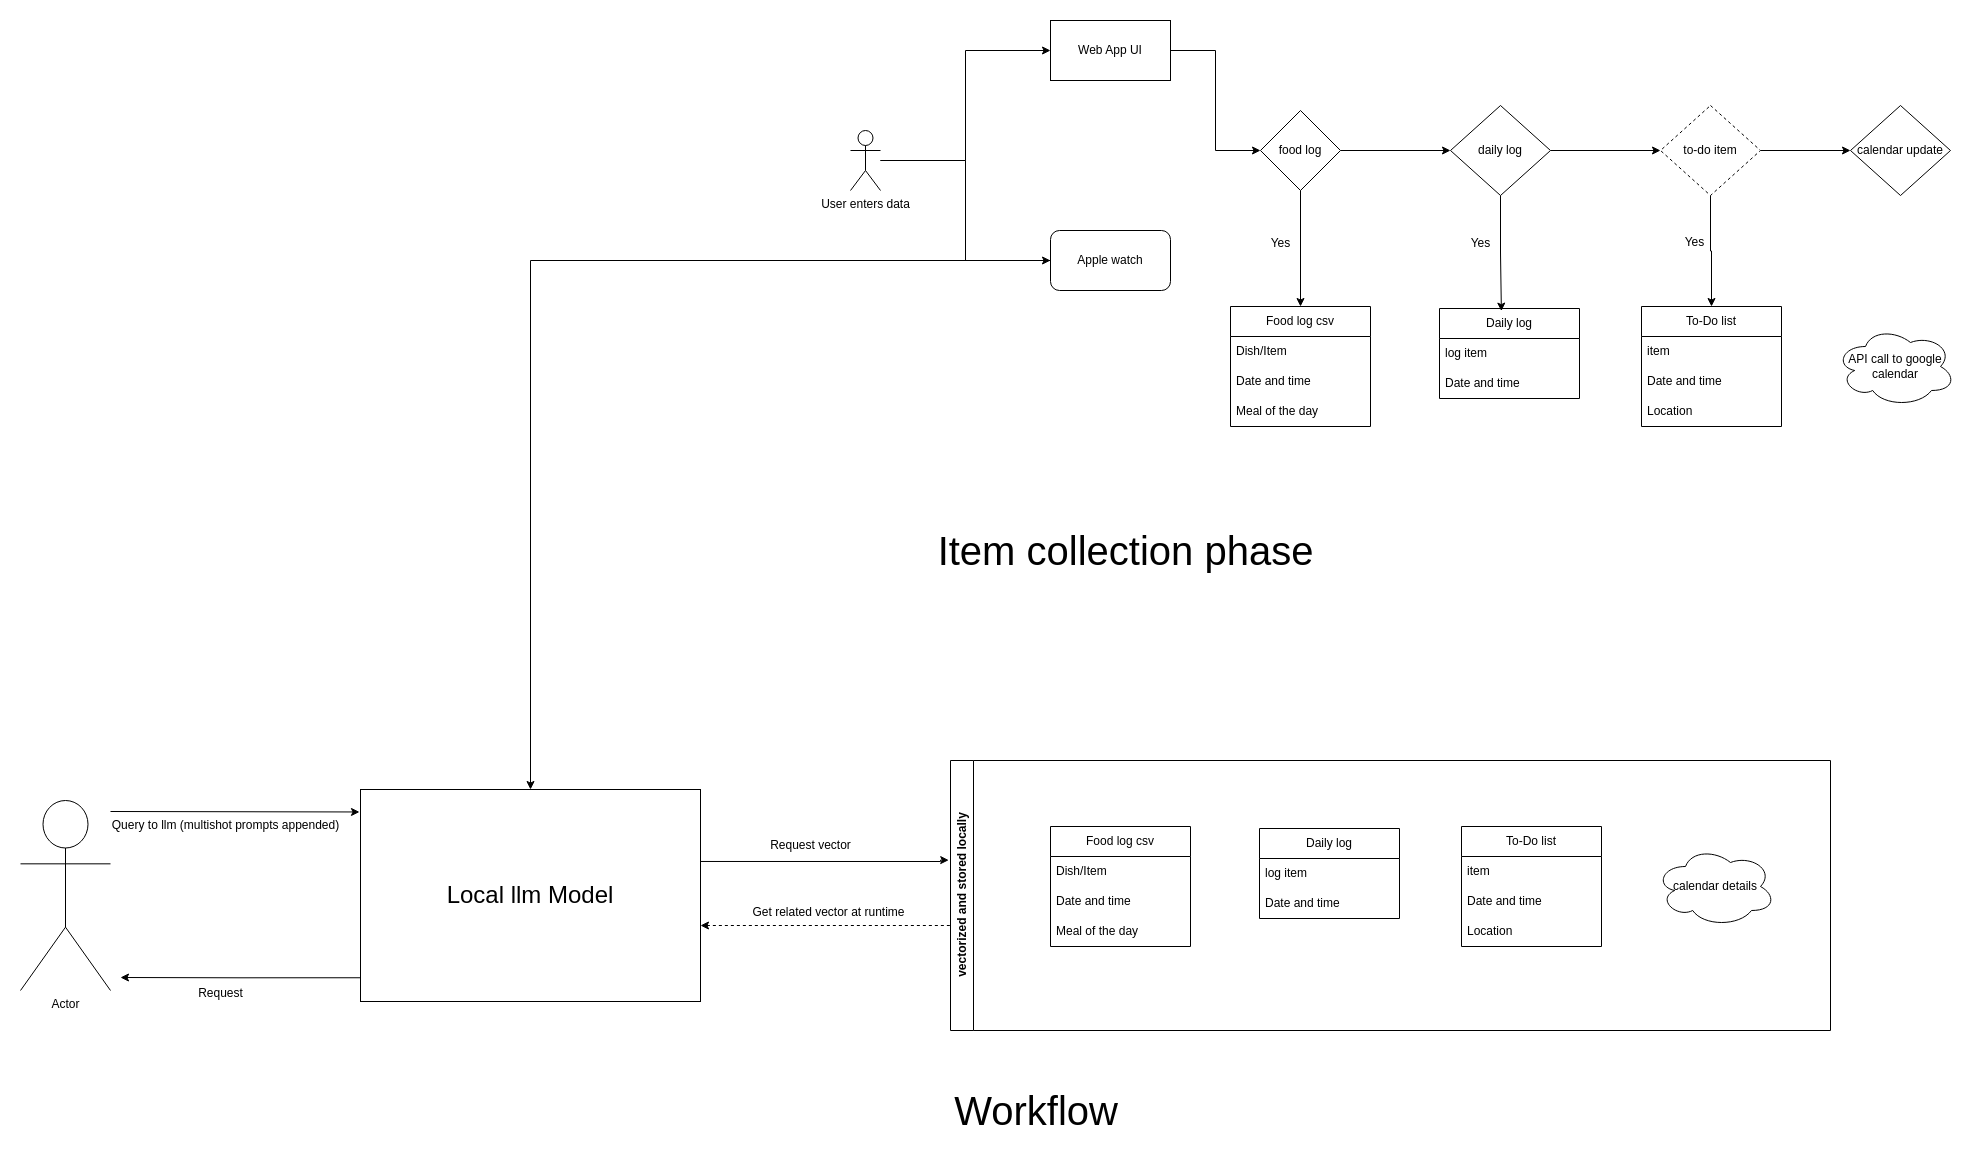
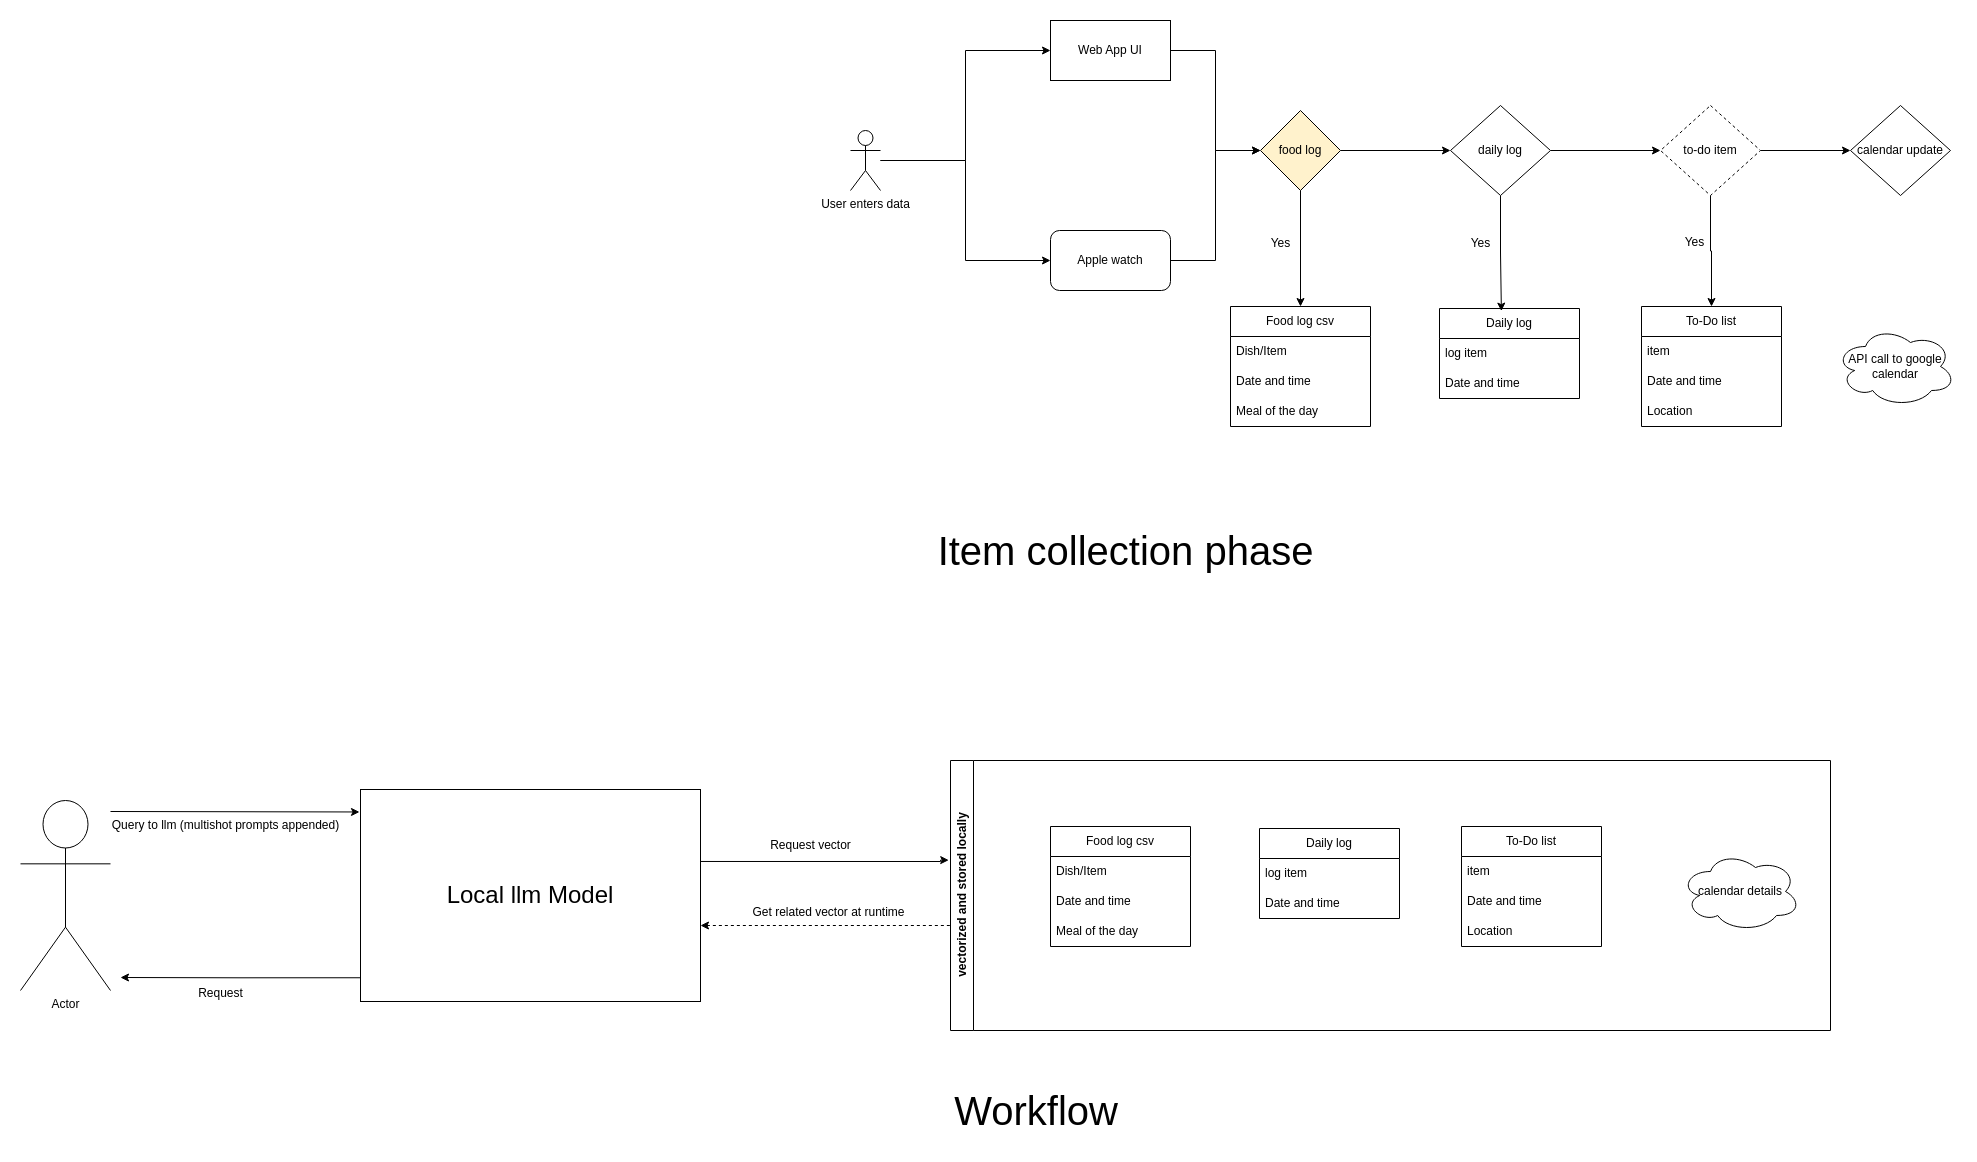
node "food log": fillcolor #ffffff -> #fff2cc
edge "Apple watch" -> "Local llm Model": now "Apple watch" -> "food log"
node "calendar details": moved (1716, 887) -> (1741, 892)
